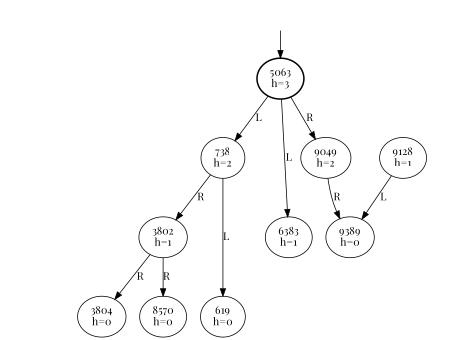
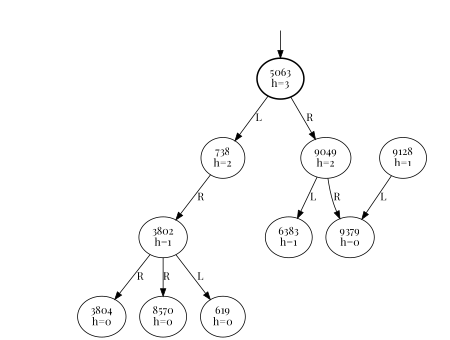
edge "5063 h=3" -> "6383 h=1": now "9049 h=2" -> "6383 h=1"
edge "738 h=2" -> "619 h=0": now "3802 h=1" -> "619 h=0"
node "9389 h=0": label "9389 h=0" -> "9379 h=0"
